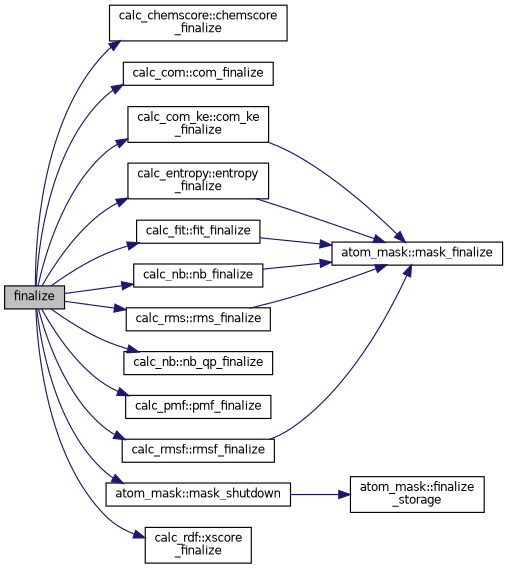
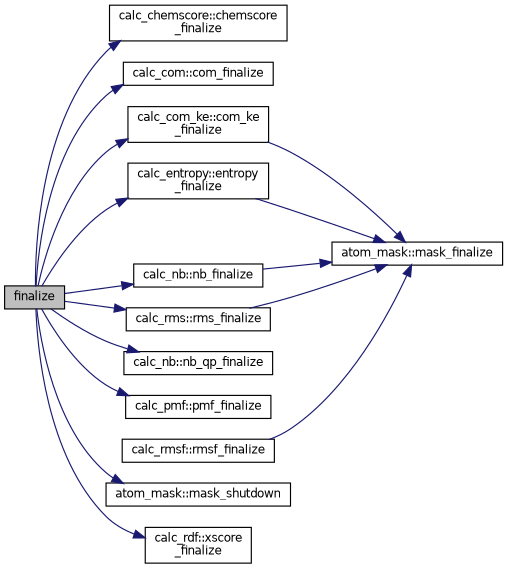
node "calc_fit::fit_finalize": removed
edge "finalize" -> "calc_rmsf::rmsf_finalize": removed
node "atom_mask::finalize _storage": removed
